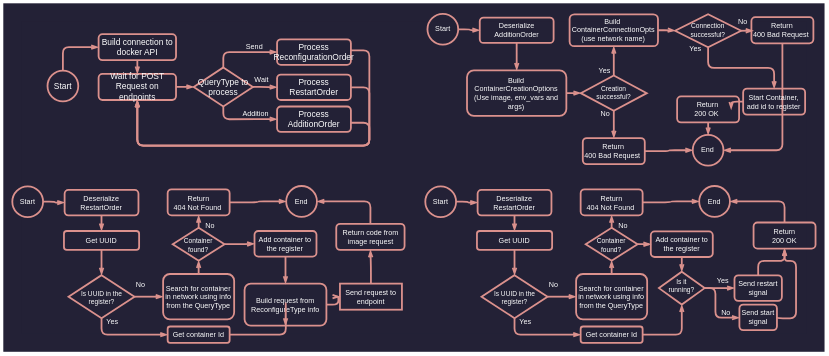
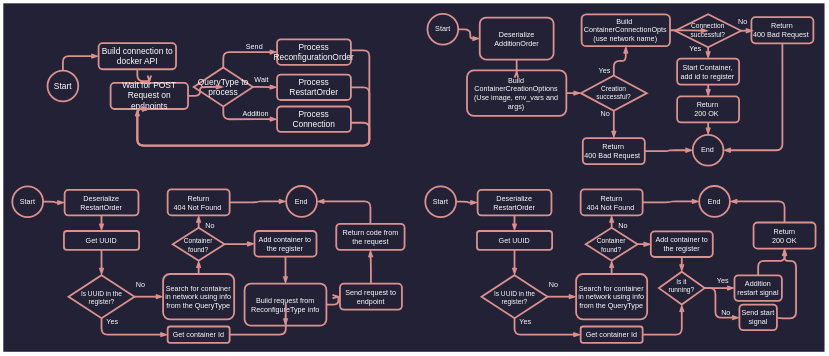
node "Deserialize AdditionOrder": size 74x25 -> 74x42
node "Build ContainerConnectionOpts (use network name)": moved (613, 30) -> (625, 30)
node "Build connection to docker API": moved (137, 47) -> (137, 56)
node "Wait for POSTRequest on endpoints": moved (137, 87) -> (149, 96)
node "Start Container, add id to register": moved (774, 102) -> (708, 72)
node "Process AdditionOrder": label "Process AdditionOrder" -> "Process Connection"
node "Return code from image request": label "Return code from image request" -> "Return code from the request"
node "Send restart signal": label "Send restart signal" -> "Addition restart signal"
node "Send request to endpoint": shape rectangle -> rounded rectangle
